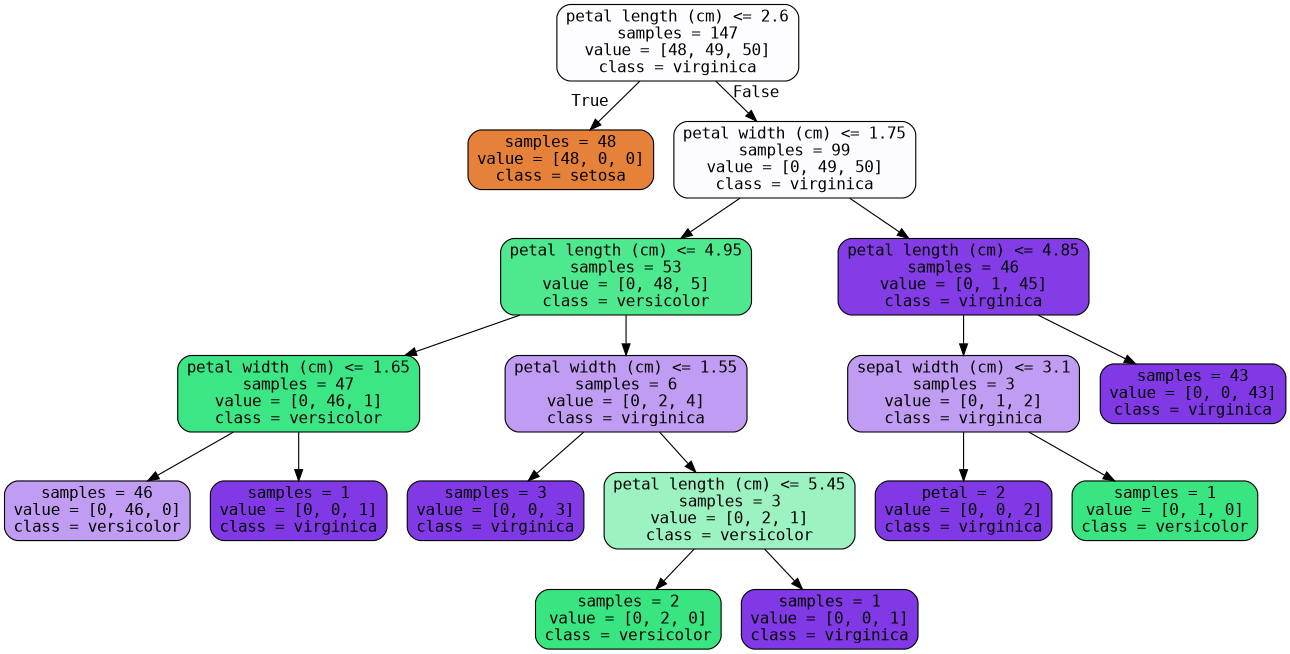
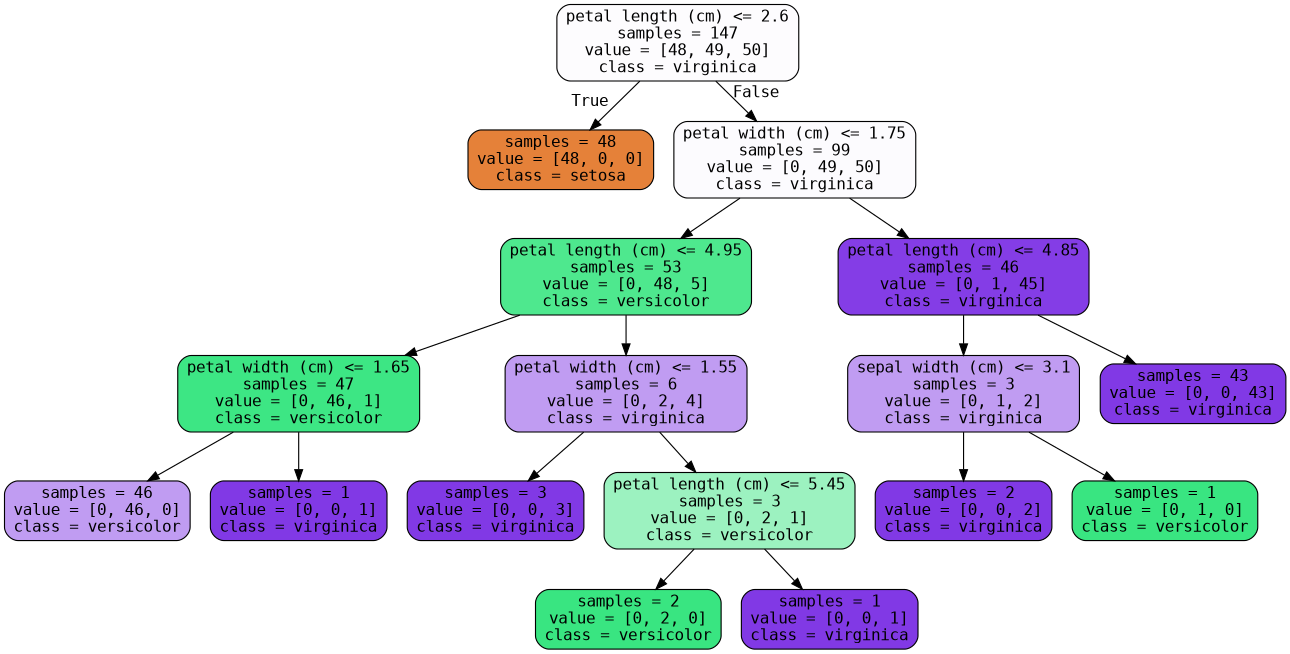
node "petal = 2 value = [0, 0, 2] class = virginica": label "petal = 2 value = [0, 0, 2] class = virginica" -> "samples = 2 value = [0, 0, 2] class = virginica"
